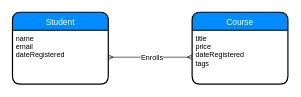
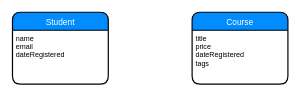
edge "name email dateRegistered" -- "title price dateRegistered tags": removed, label "Enrolls"
